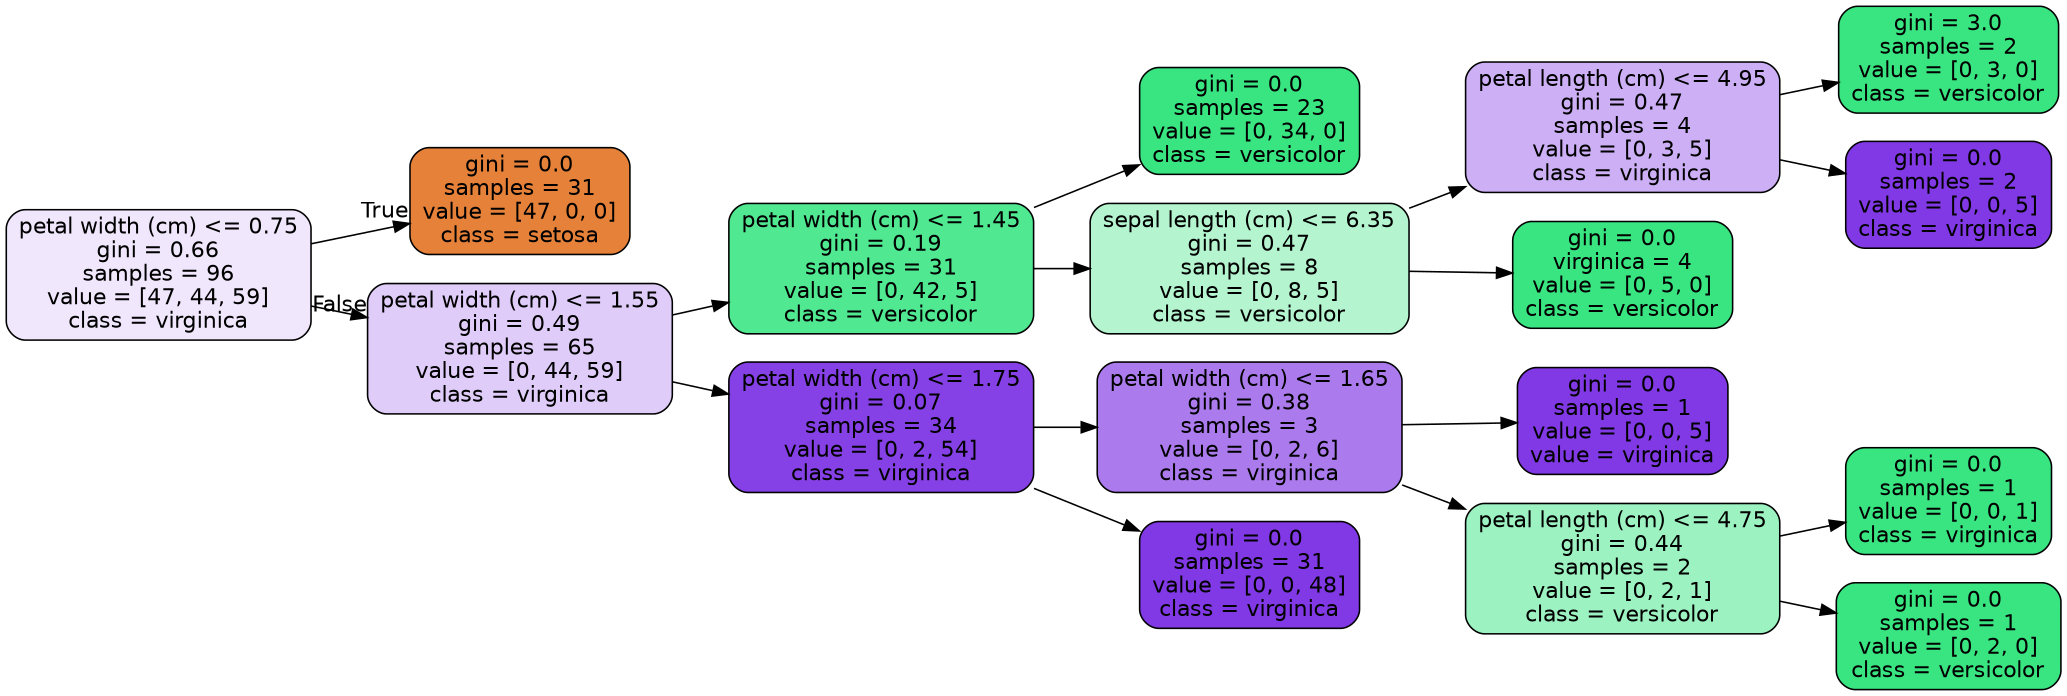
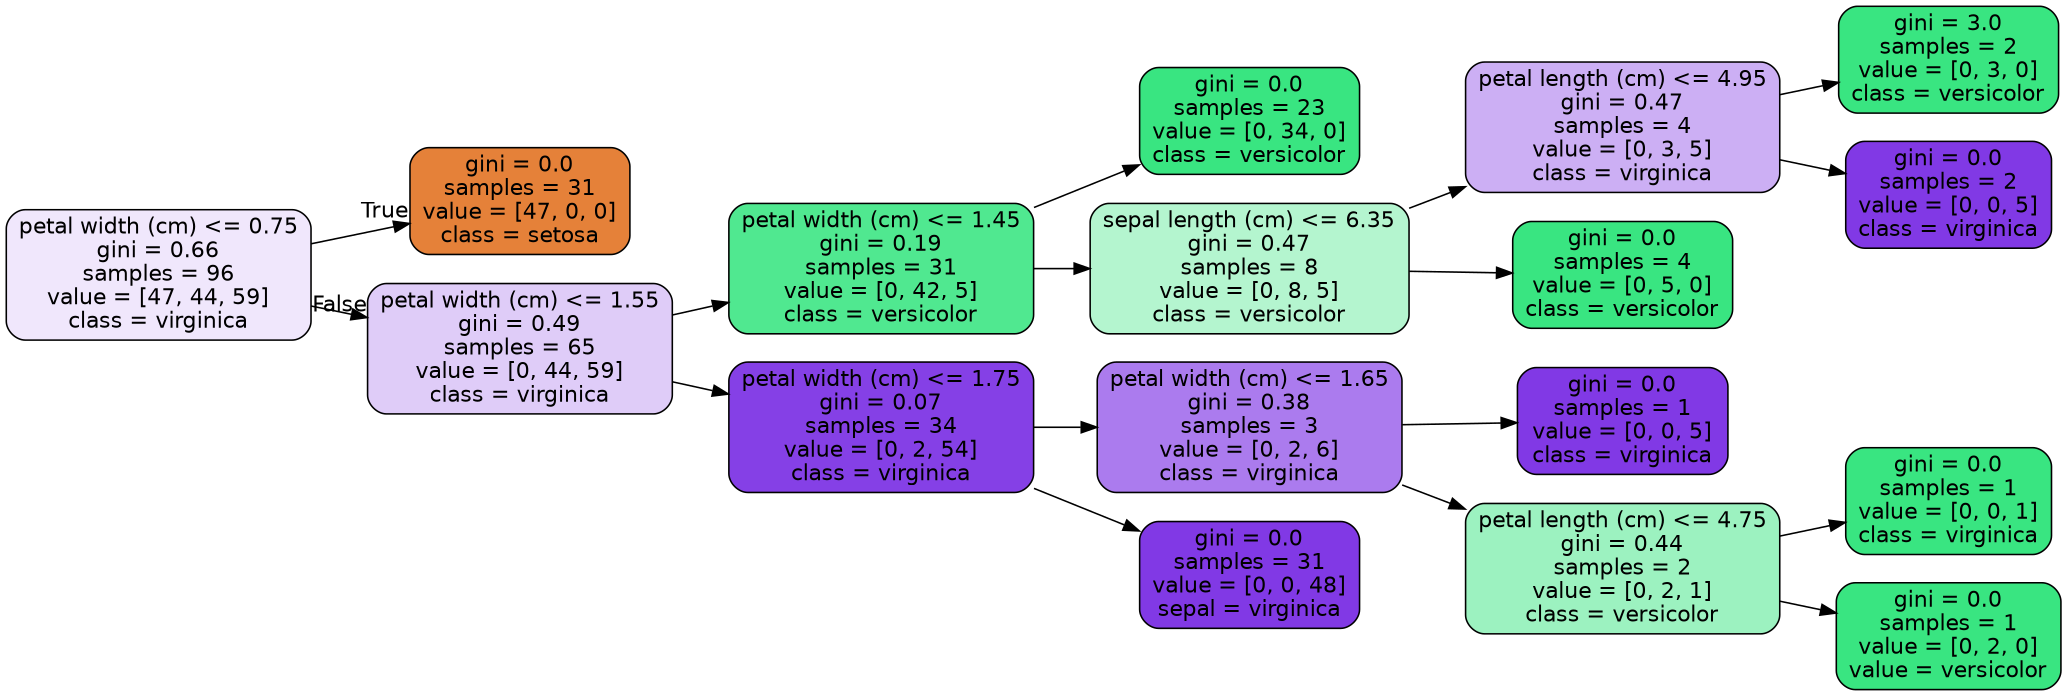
node "gini = 0.0 virginica = 4 value = [0, 5, 0] class = versicolor": label "gini = 0.0 virginica = 4 value = [0, 5, 0] class = versicolor" -> "gini = 0.0 samples = 4 value = [0, 5, 0] class = versicolor"
node "gini = 0.0 samples = 1 value = [0, 0, 5] value = virginica": label "gini = 0.0 samples = 1 value = [0, 0, 5] value = virginica" -> "gini = 0.0 samples = 1 value = [0, 0, 5] class = virginica"
node "gini = 0.0 samples = 31 value = [0, 0, 48] class = virginica": label "gini = 0.0 samples = 31 value = [0, 0, 48] class = virginica" -> "gini = 0.0 samples = 31 value = [0, 0, 48] sepal = virginica"
node "gini = 0.0 samples = 1 value = [0, 2, 0] class = versicolor": label "gini = 0.0 samples = 1 value = [0, 2, 0] class = versicolor" -> "gini = 0.0 samples = 1 value = [0, 2, 0] value = versicolor"
